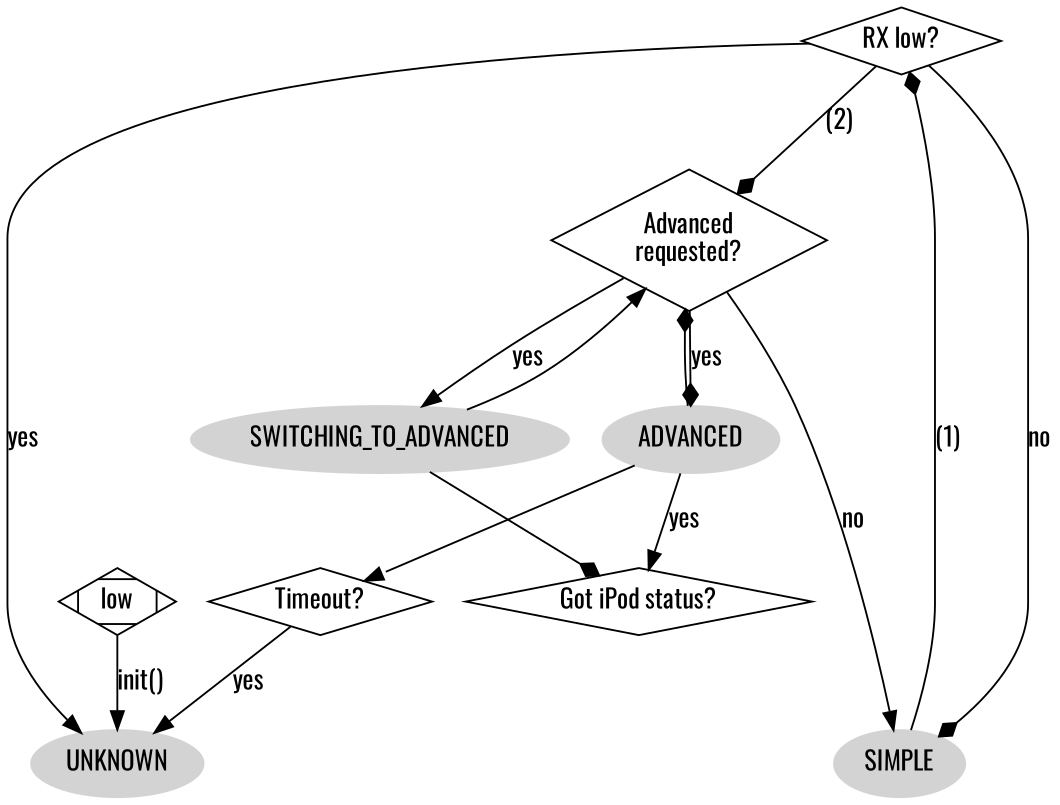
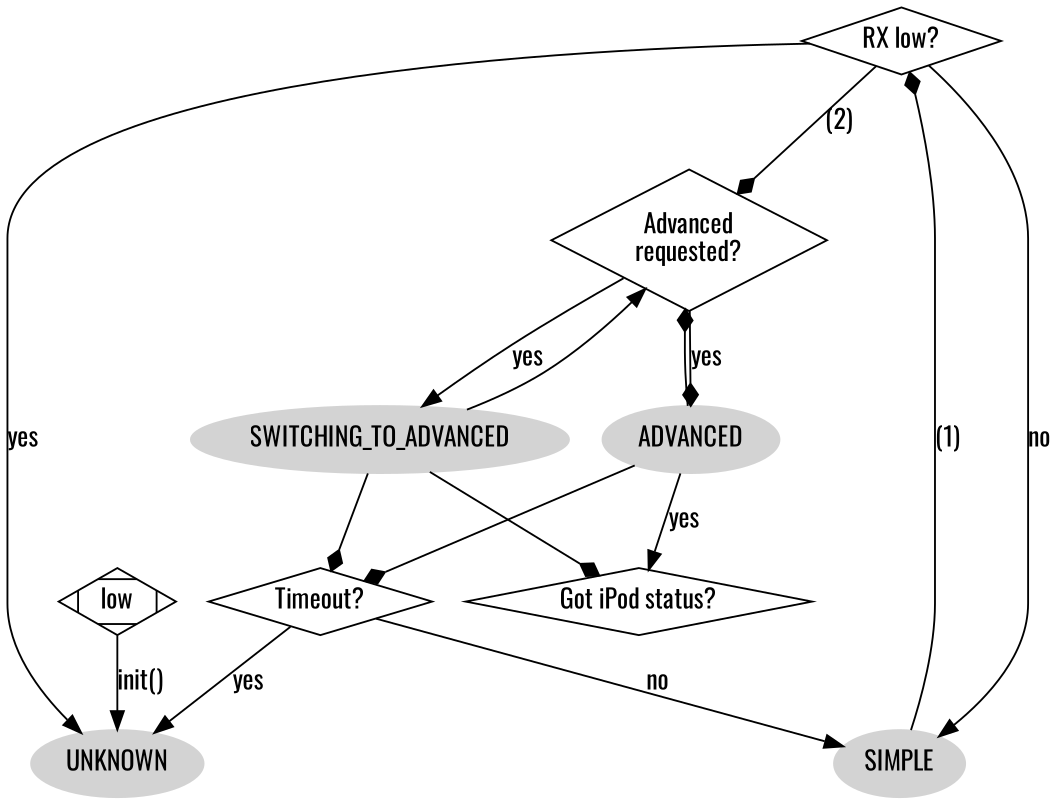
edge "RX low?" -> "SIMPLE": arrowhead diamond -> normal
edge "Advanced requested?" -> "SIMPLE": now "Timeout?" -> "SIMPLE"
edge "SWITCHING_TO_ADVANCED" -> "Timeout?": added
edge "ADVANCED" -> "Timeout?": arrowhead normal -> diamond
